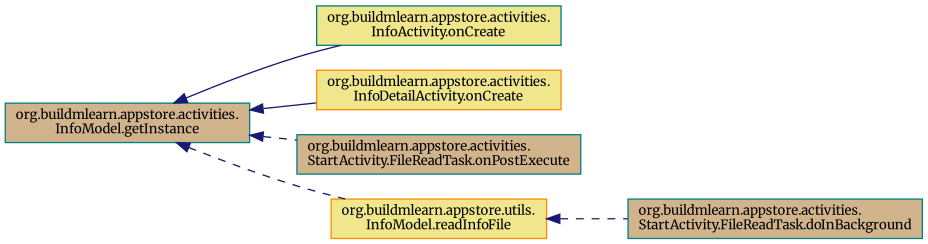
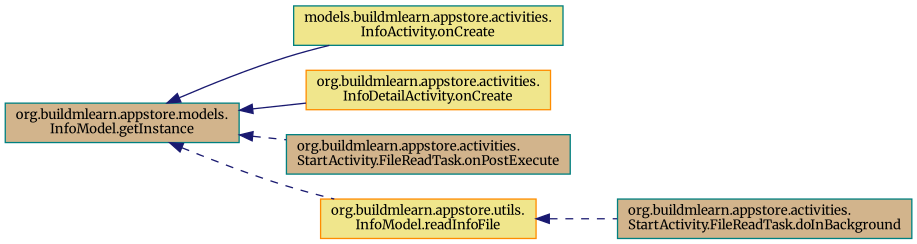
node "org.buildmlearn.appstore.activities. InfoActivity.onCreate": label "org.buildmlearn.appstore.activities. InfoActivity.onCreate" -> "models.buildmlearn.appstore.activities. InfoActivity.onCreate"
node "org.buildmlearn.appstore.activities. InfoModel.getInstance": label "org.buildmlearn.appstore.activities. InfoModel.getInstance" -> "org.buildmlearn.appstore.models. InfoModel.getInstance"
